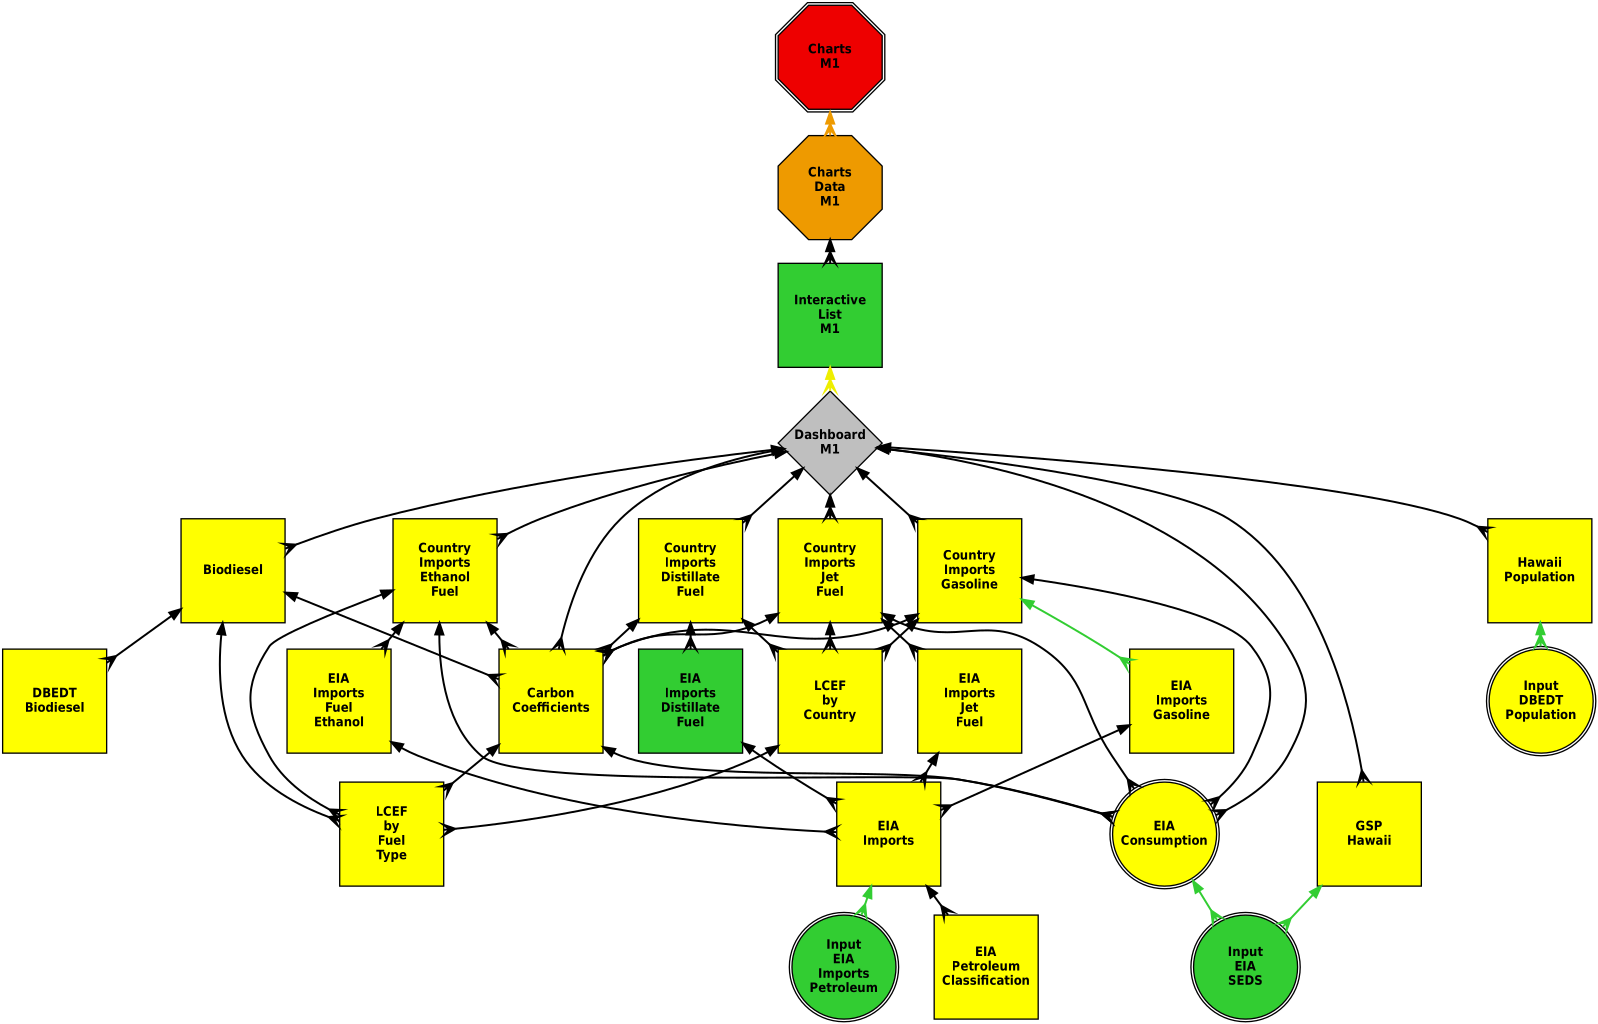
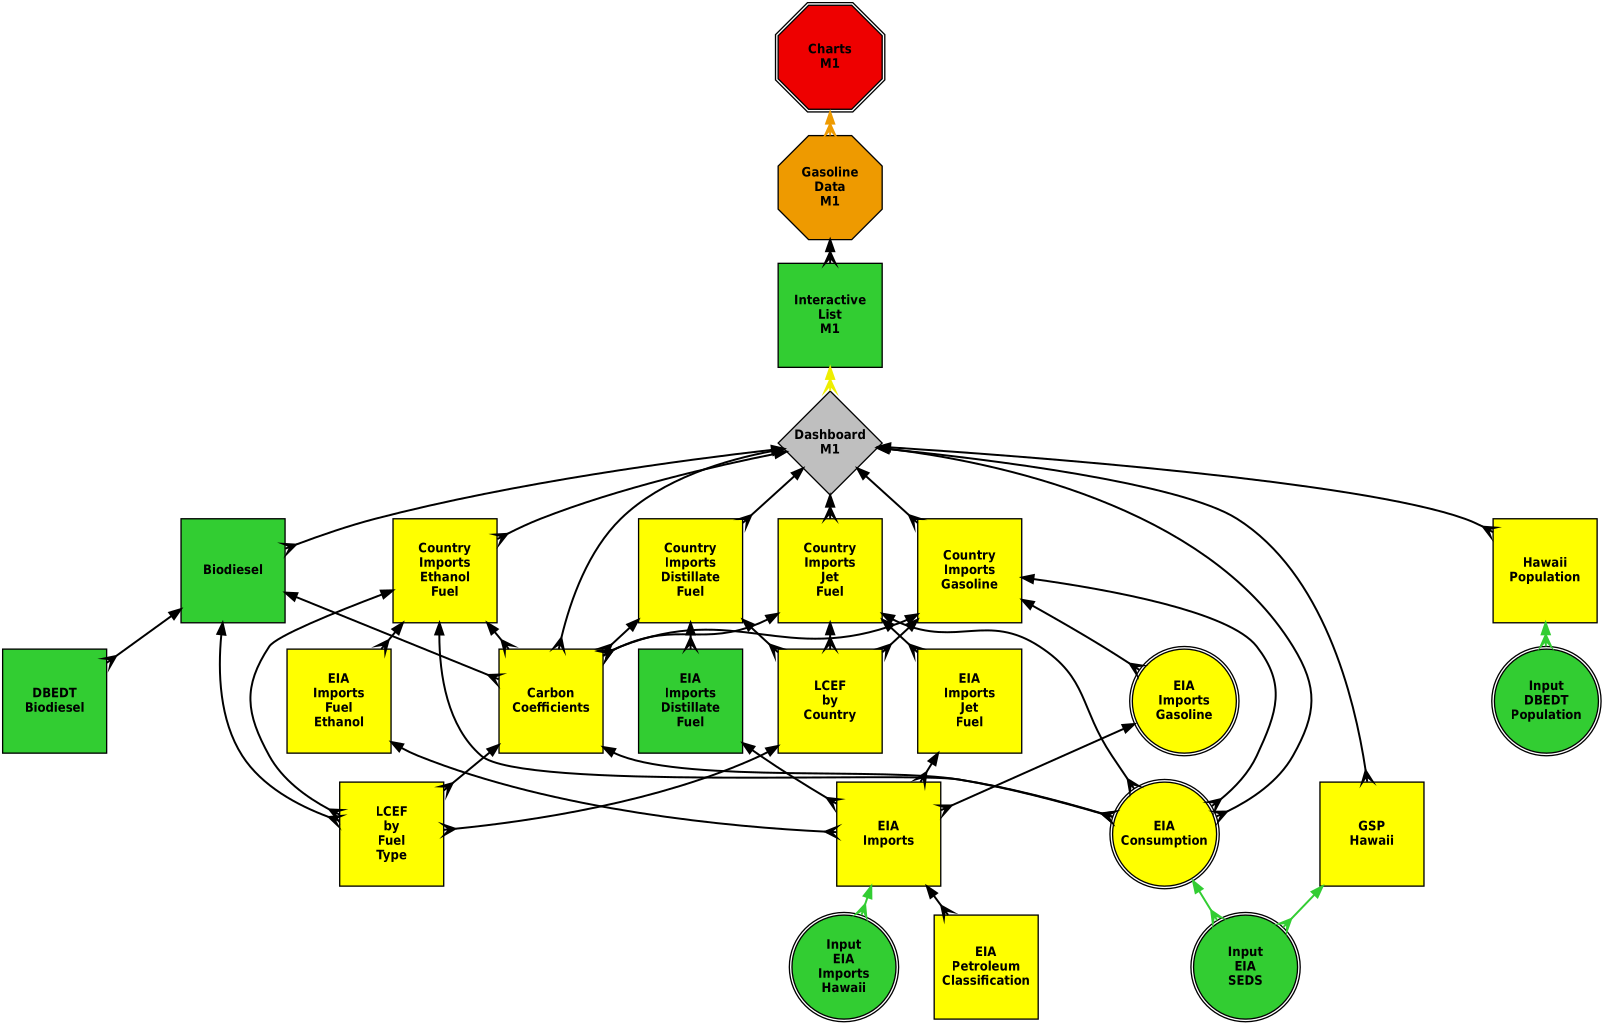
node "Charts Data M1": label "Charts Data M1" -> "Gasoline Data M1"
node "Biodiesel": fillcolor yellow -> limegreen
edge "Country Imports Gasoline" -- "EIA Imports Gasoline": color limegreen -> black
node "DBEDT Biodiesel": fillcolor yellow -> limegreen
node "EIA Imports Gasoline": shape box -> doublecircle
node "Input DBEDT Population": fillcolor yellow -> limegreen
node "Input EIA Imports Petroleum": label "Input EIA Imports Petroleum" -> "Input EIA Imports Hawaii"
